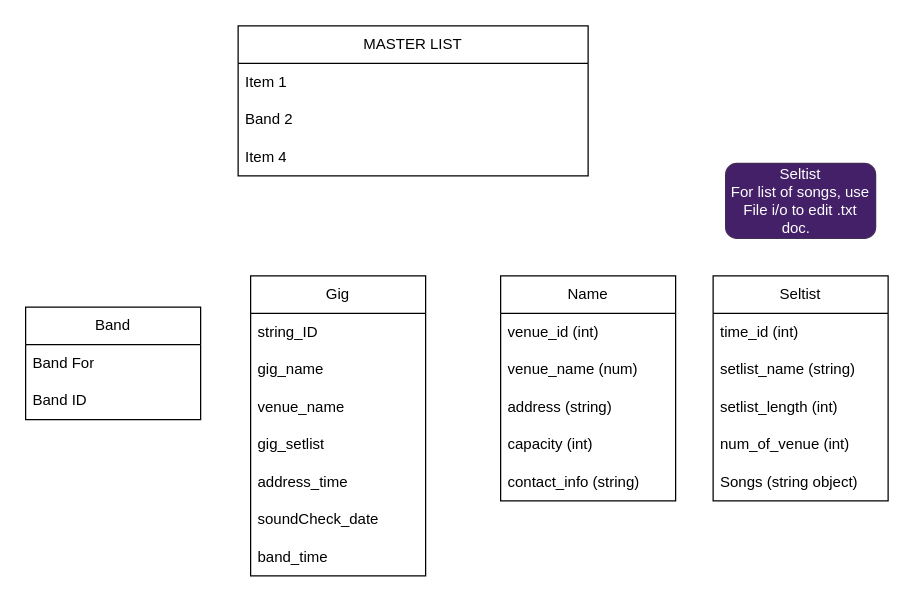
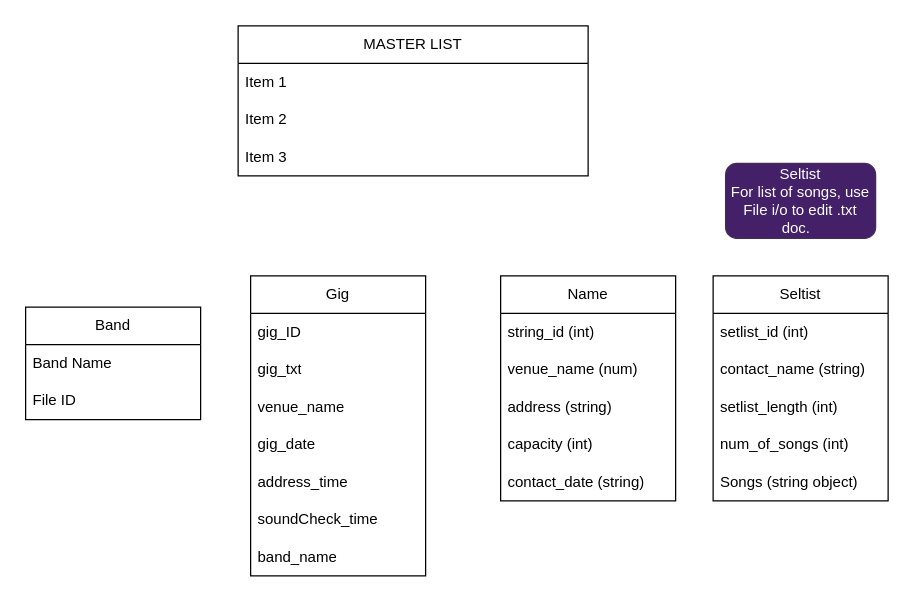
node "Band 2": label "Band 2" -> "Item 2"
node "Item 4": label "Item 4" -> "Item 3"
node "string_ID": label "string_ID" -> "gig_ID"
node "venue_id (int)": label "venue_id (int)" -> "string_id (int)"
node "time_id (int)": label "time_id (int)" -> "setlist_id (int)"
node "Band For": label "Band For" -> "Band Name"
node "gig_name": label "gig_name" -> "gig_txt"
node "setlist_name (string)": label "setlist_name (string)" -> "contact_name (string)"
node "Band ID": label "Band ID" -> "File ID"
node "gig_setlist": label "gig_setlist" -> "gig_date"
node "num_of_venue (int)": label "num_of_venue (int)" -> "num_of_songs (int)"
node "contact_info (string)": label "contact_info (string)" -> "contact_date (string)"
node "soundCheck_date": label "soundCheck_date" -> "soundCheck_time"
node "band_time": label "band_time" -> "band_name"
